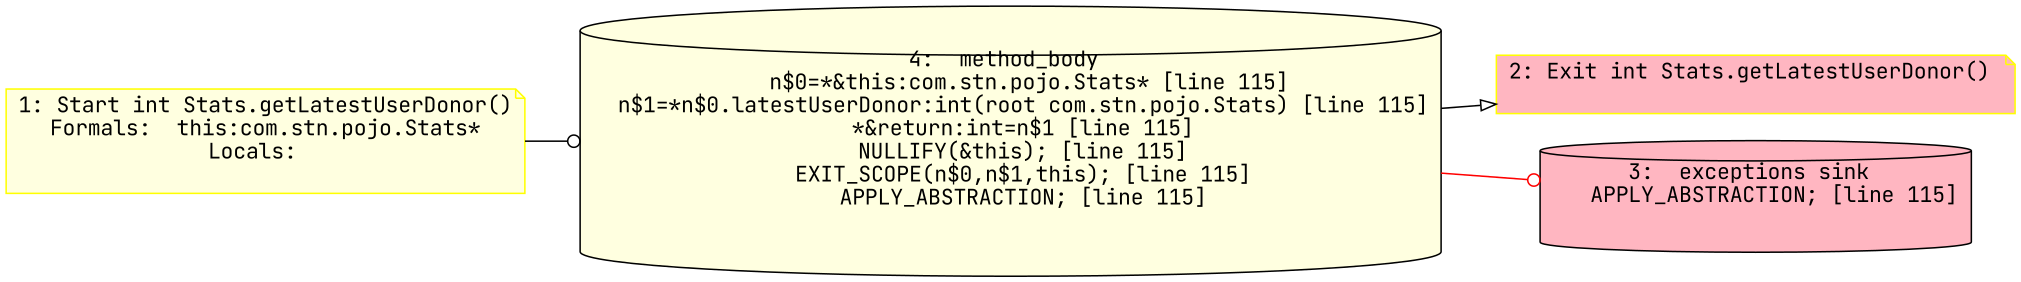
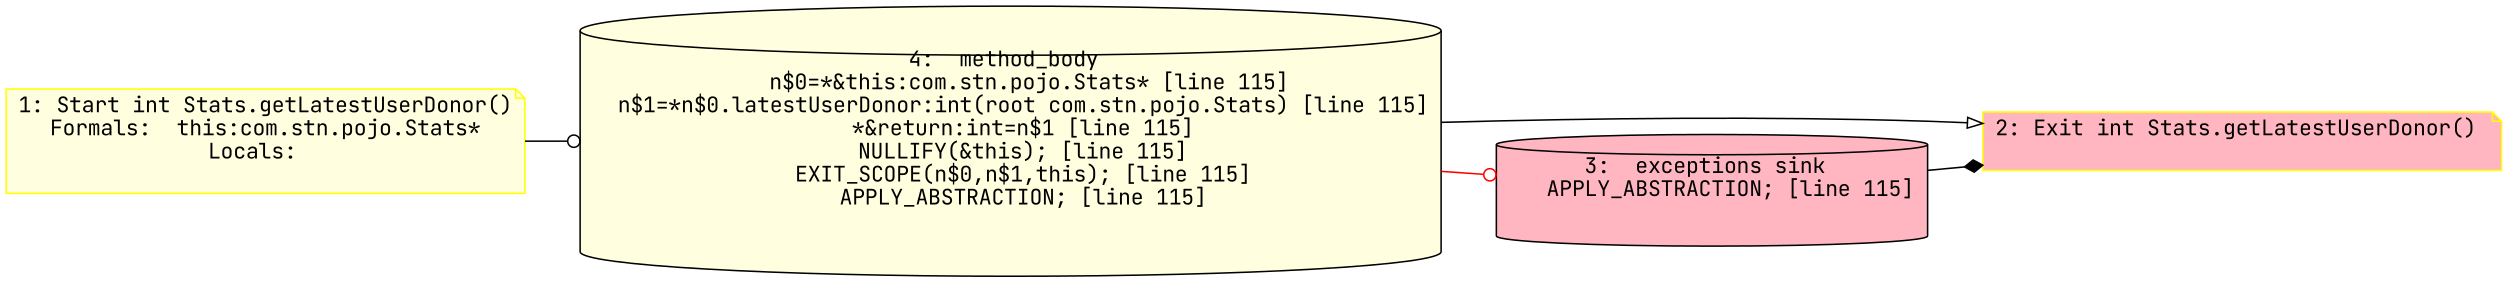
edge "3:  exceptions sink APPLY_ABSTRACTION; [line 115]" -> "2: Exit int Stats.getLatestUserDonor()": added
